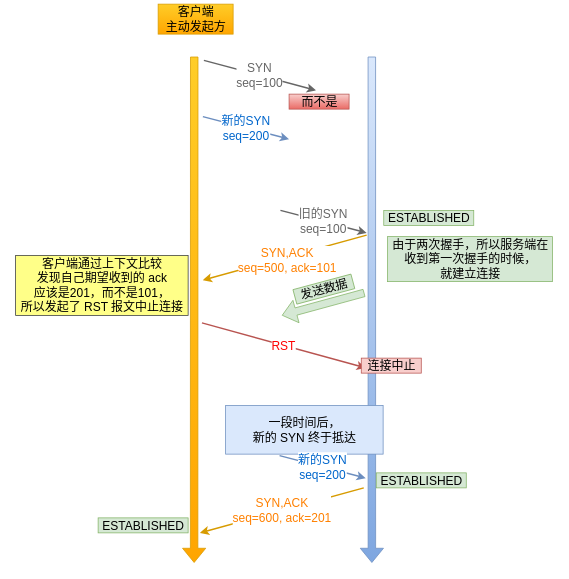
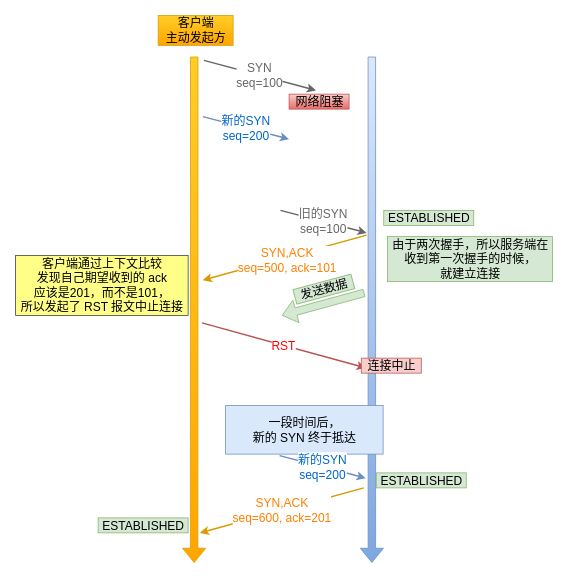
node "客户端 主动发起方": moved (195, 19) -> (195, 30)
node "而不是": label "而不是" -> "网络阻塞"
